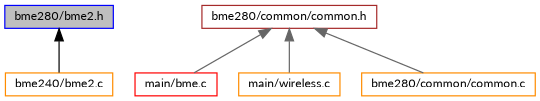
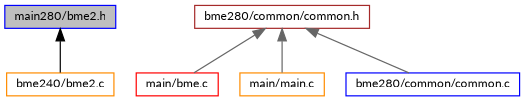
node "bme280/bme2.h": label "bme280/bme2.h" -> "main280/bme2.h"
node "main/wireless.c": label "main/wireless.c" -> "main/main.c"
node "bme280/common/common.c": color darkorange -> blue
